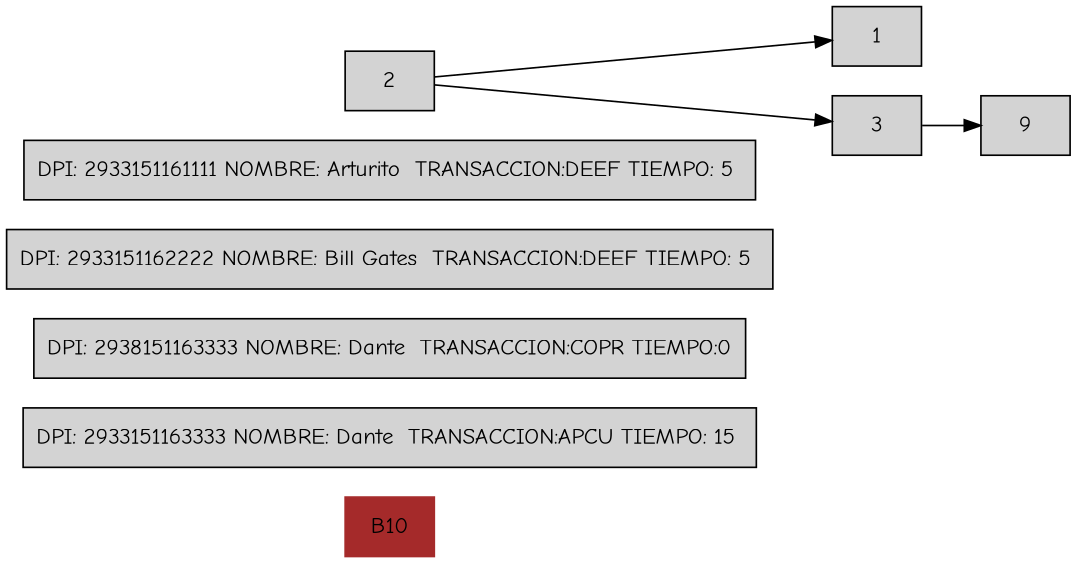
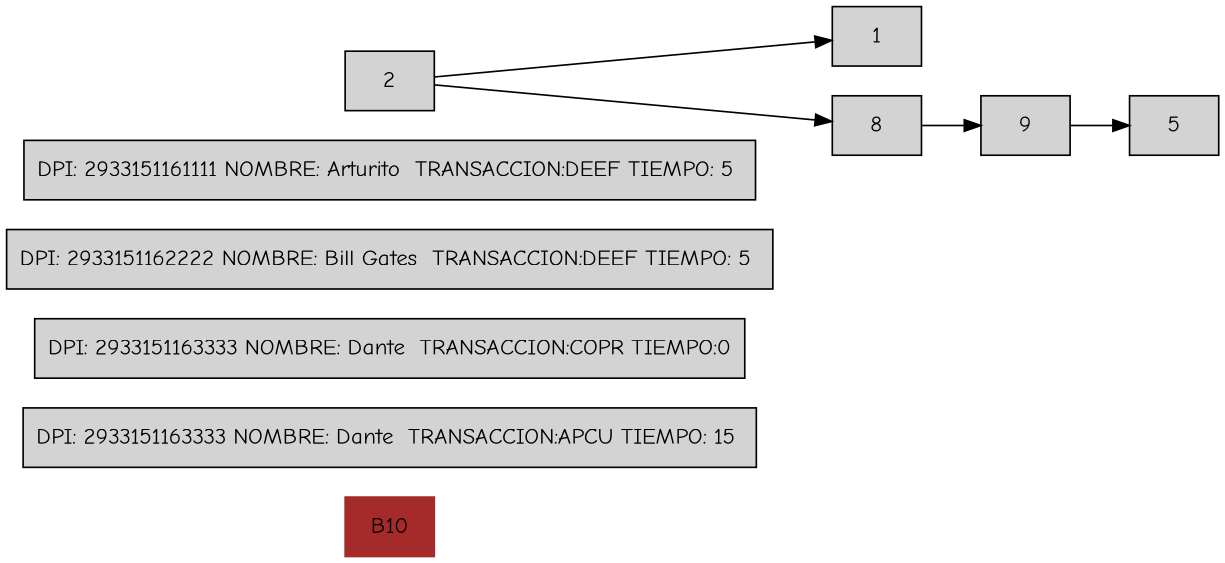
node "3": label "3" -> "8"
node "5": added
node "DPI: 2938151163333 NOMBRE: Dante  TRANSACCION:COPR TIEMPO:0": label "DPI: 2938151163333 NOMBRE: Dante  TRANSACCION:COPR TIEMPO:0" -> "DPI: 2933151163333 NOMBRE: Dante  TRANSACCION:COPR TIEMPO:0"
